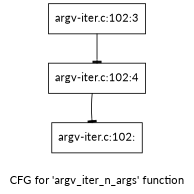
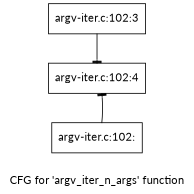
edge "argv-iter.c:102:4" -> "argv-iter.c:102:": reversed
